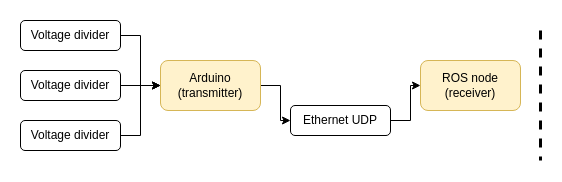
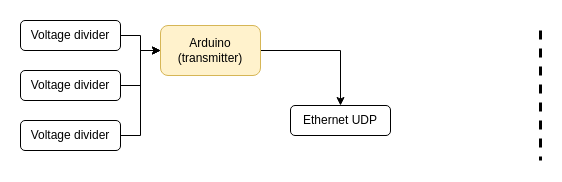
node "Arduino (transmitter)": moved (211, 86) -> (211, 51)
node "ROS node (receiver)": removed
edge "Ethernet UDP" -> "ROS node (receiver)": removed
